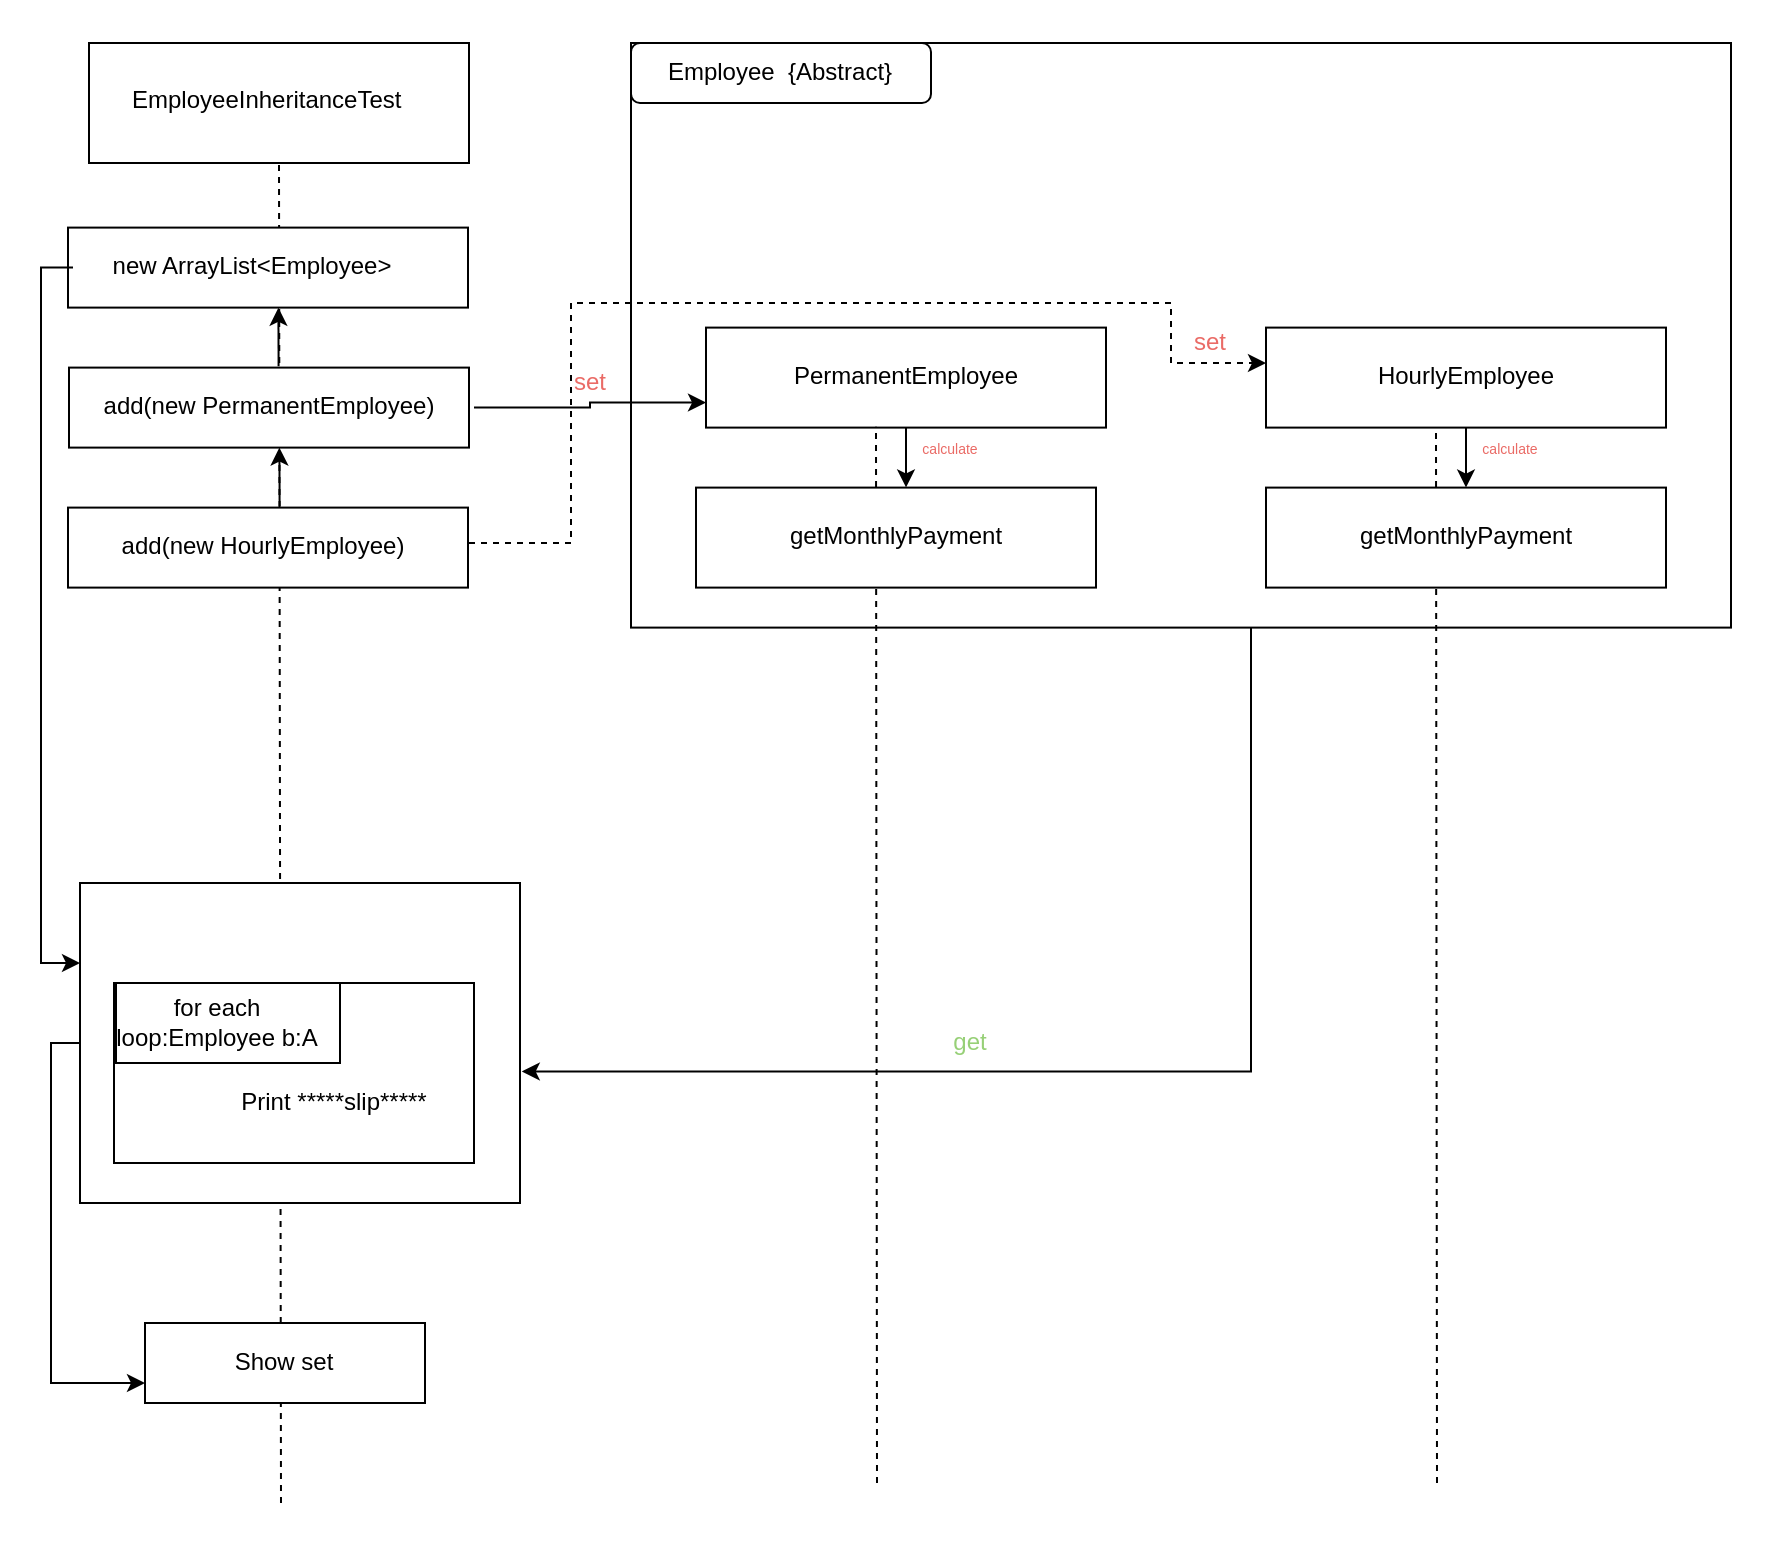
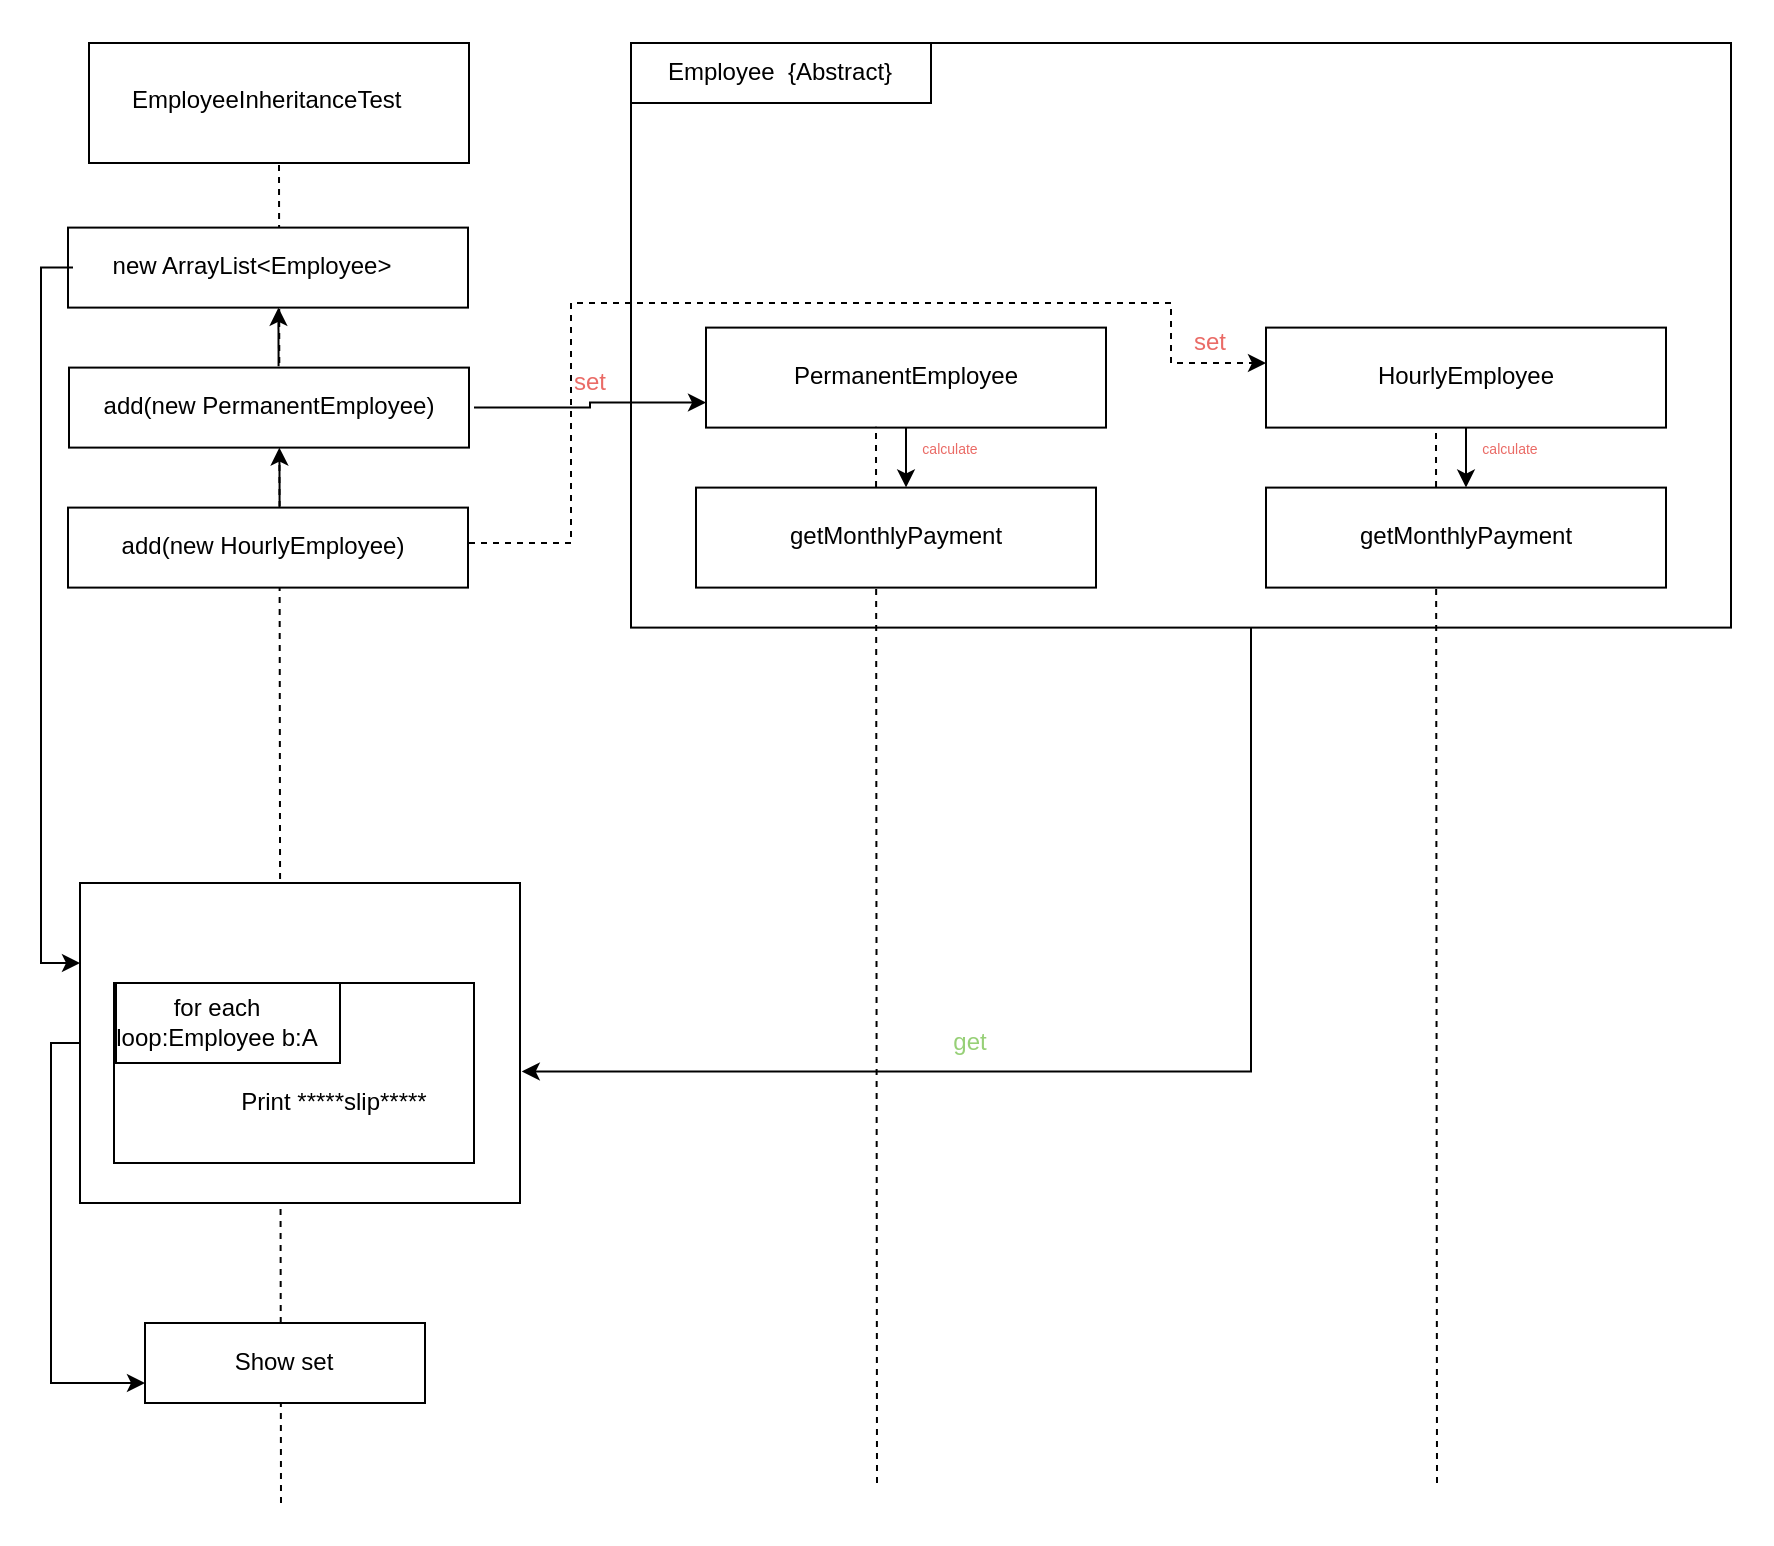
node "Employee {Abstract}": shape rounded rectangle -> rectangle
